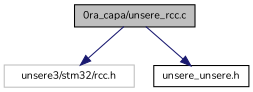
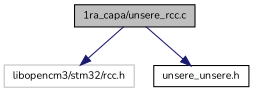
node "0ra_capa/unsere_rcc.c": label "0ra_capa/unsere_rcc.c" -> "1ra_capa/unsere_rcc.c"
node "unsere3/stm32/rcc.h": label "unsere3/stm32/rcc.h" -> "libopencm3/stm32/rcc.h"
